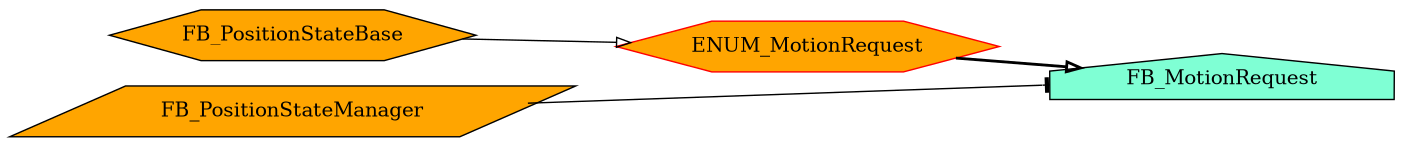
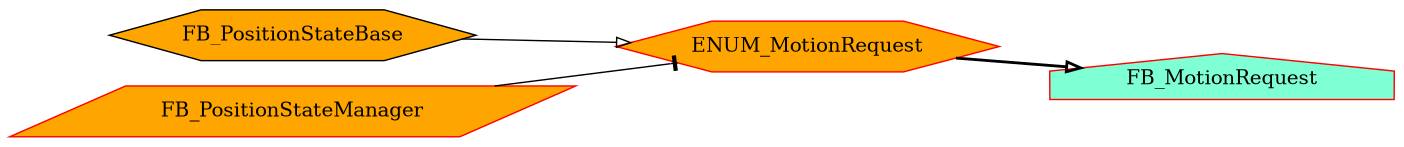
node "FB_MotionRequest": color black -> red
edge "FB_PositionStateManager" -> "FB_MotionRequest": now "FB_PositionStateManager" -> "ENUM_MotionRequest"
node "FB_PositionStateManager": color black -> red
